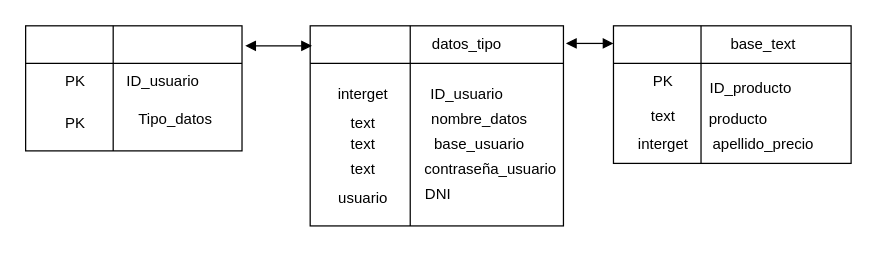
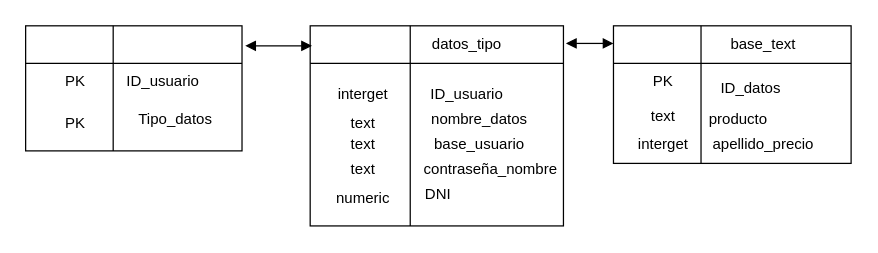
node "ID_producto": label "ID_producto" -> "ID_datos"
node "contraseña_usuario": label "contraseña_usuario" -> "contraseña_nombre"
node "usuario": label "usuario" -> "numeric"
